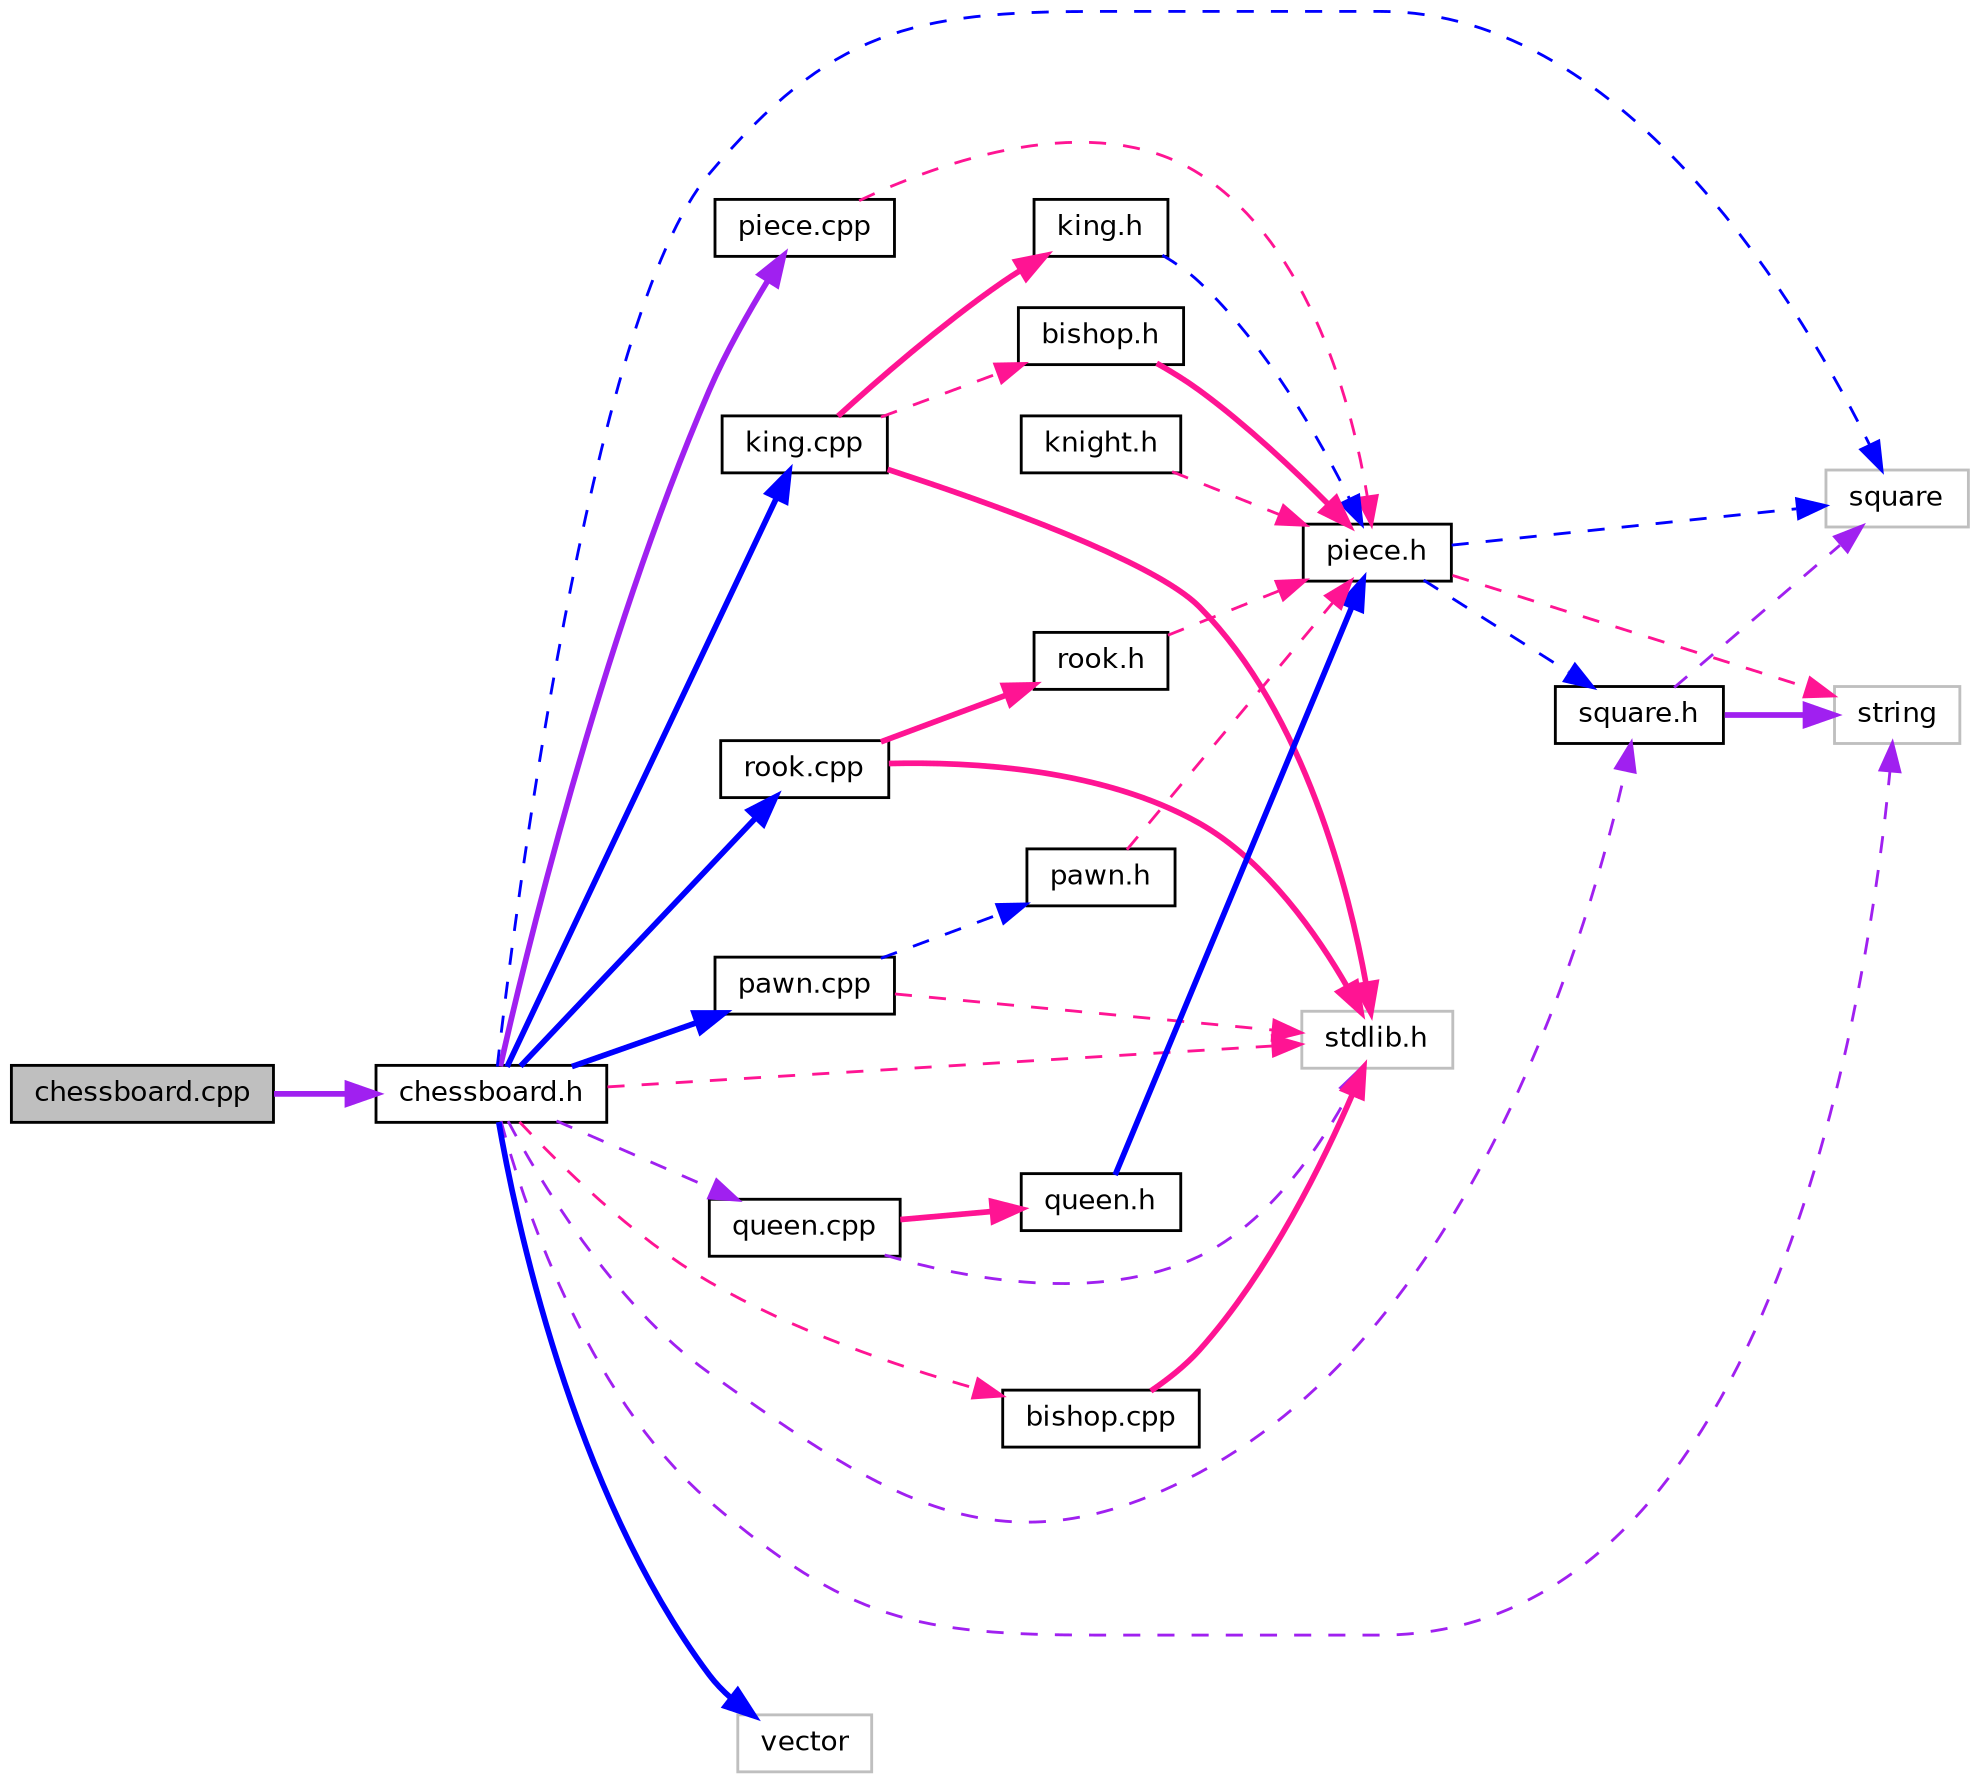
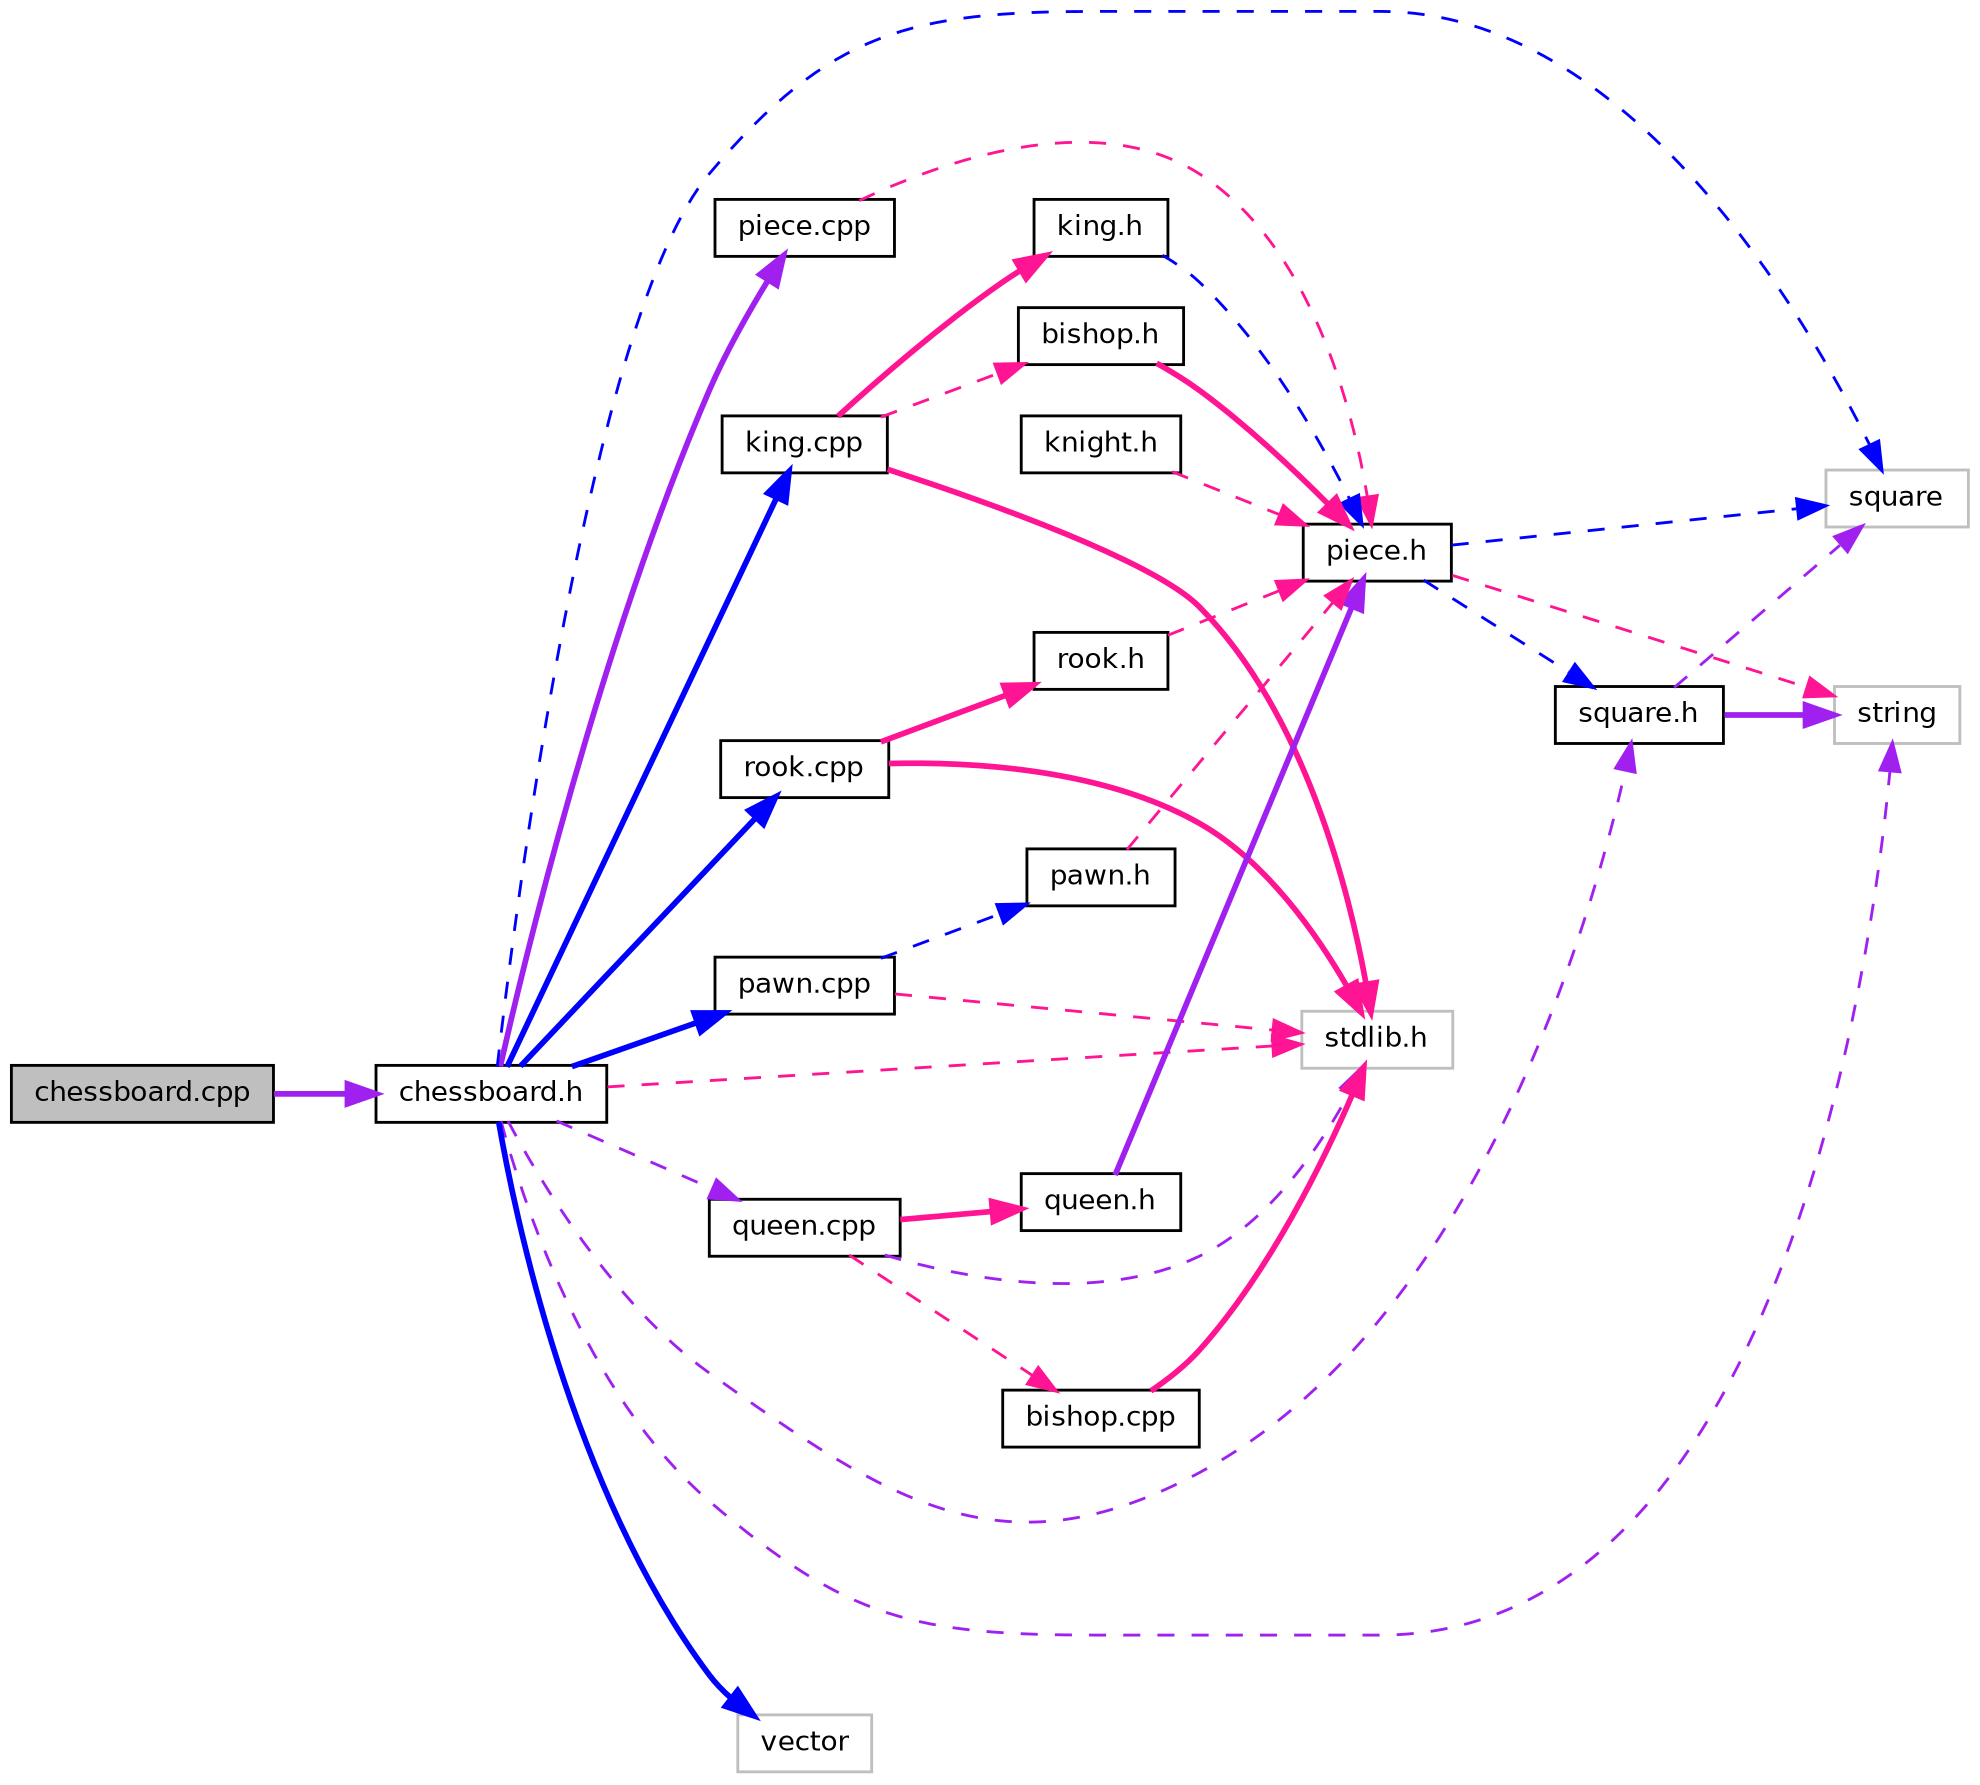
edge "queen.h" -> "piece.h": color blue -> purple
edge "chessboard.h" -> "bishop.cpp": now "queen.cpp" -> "bishop.cpp"
